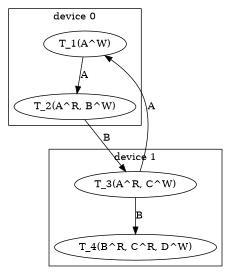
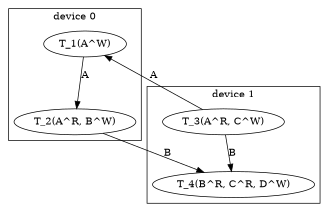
edge "T_2(A^R, B^W)" -> "T_3(A^R, C^W)": now "T_2(A^R, B^W)" -> "T_4(B^R, C^R, D^W)"
